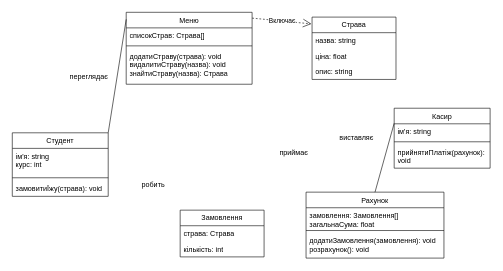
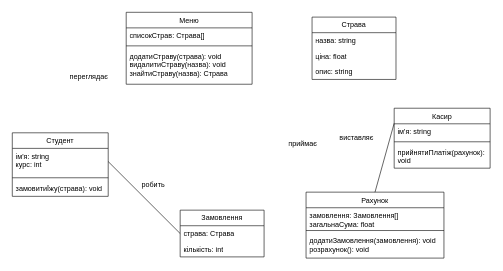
edge "Меню" -> "Страва": removed, label "Включає"
edge "Меню" -- "Студент": removed
node "приймає": moved (294, 152) -> (303, 143)
edge "ім'я: string курс: int" -- "Замовлення": added
